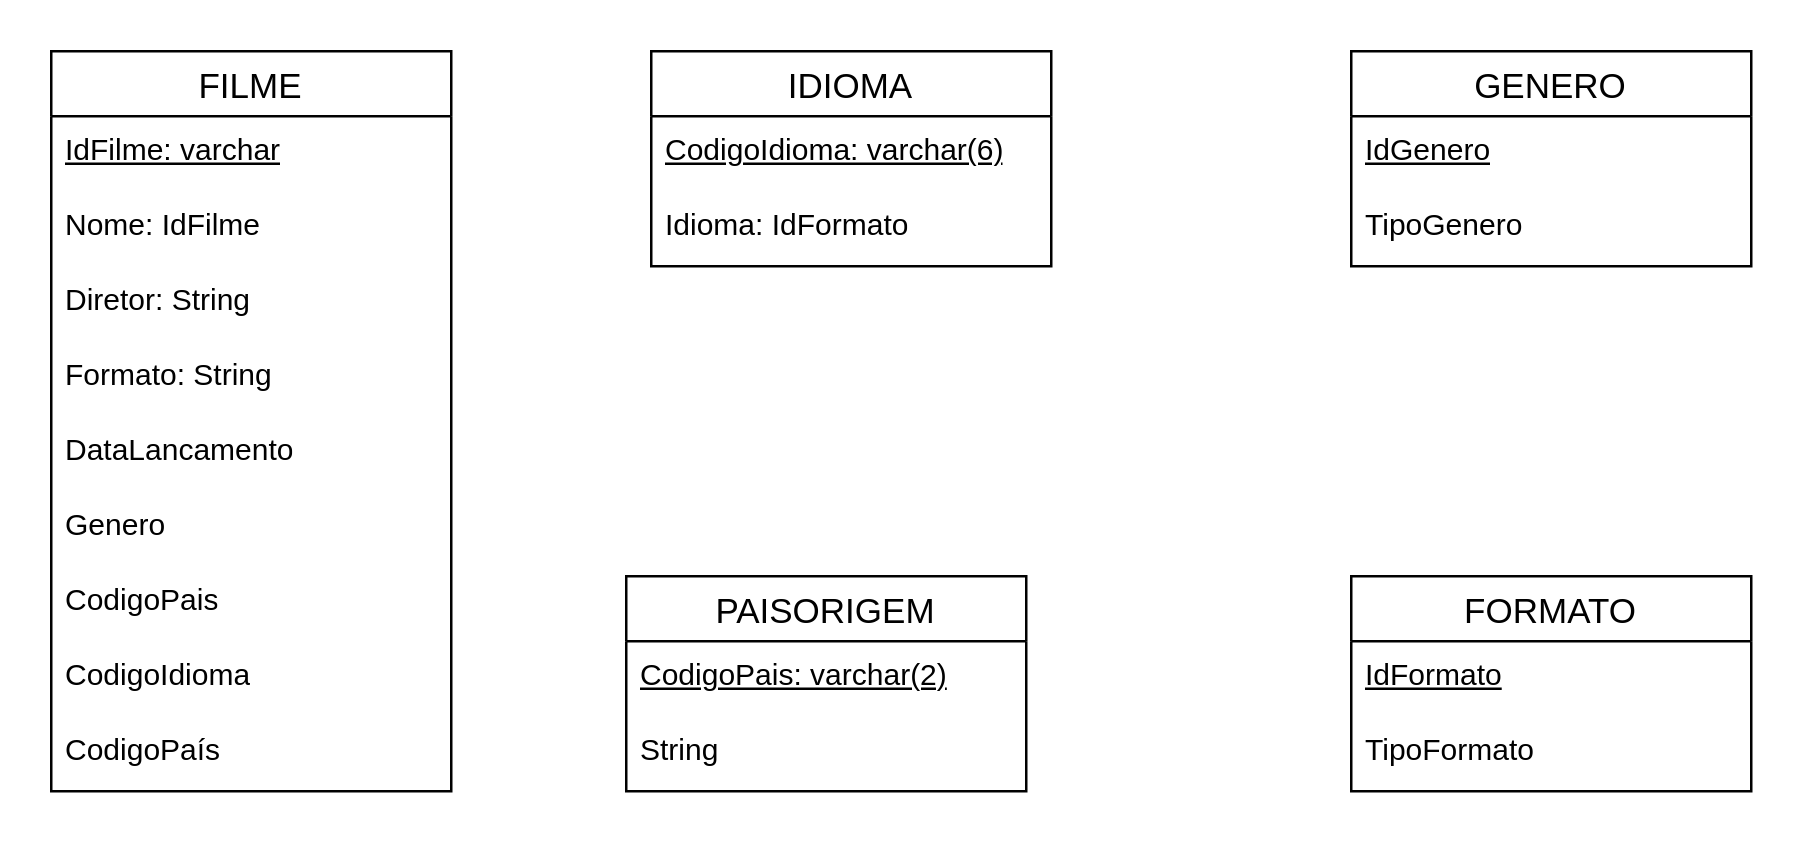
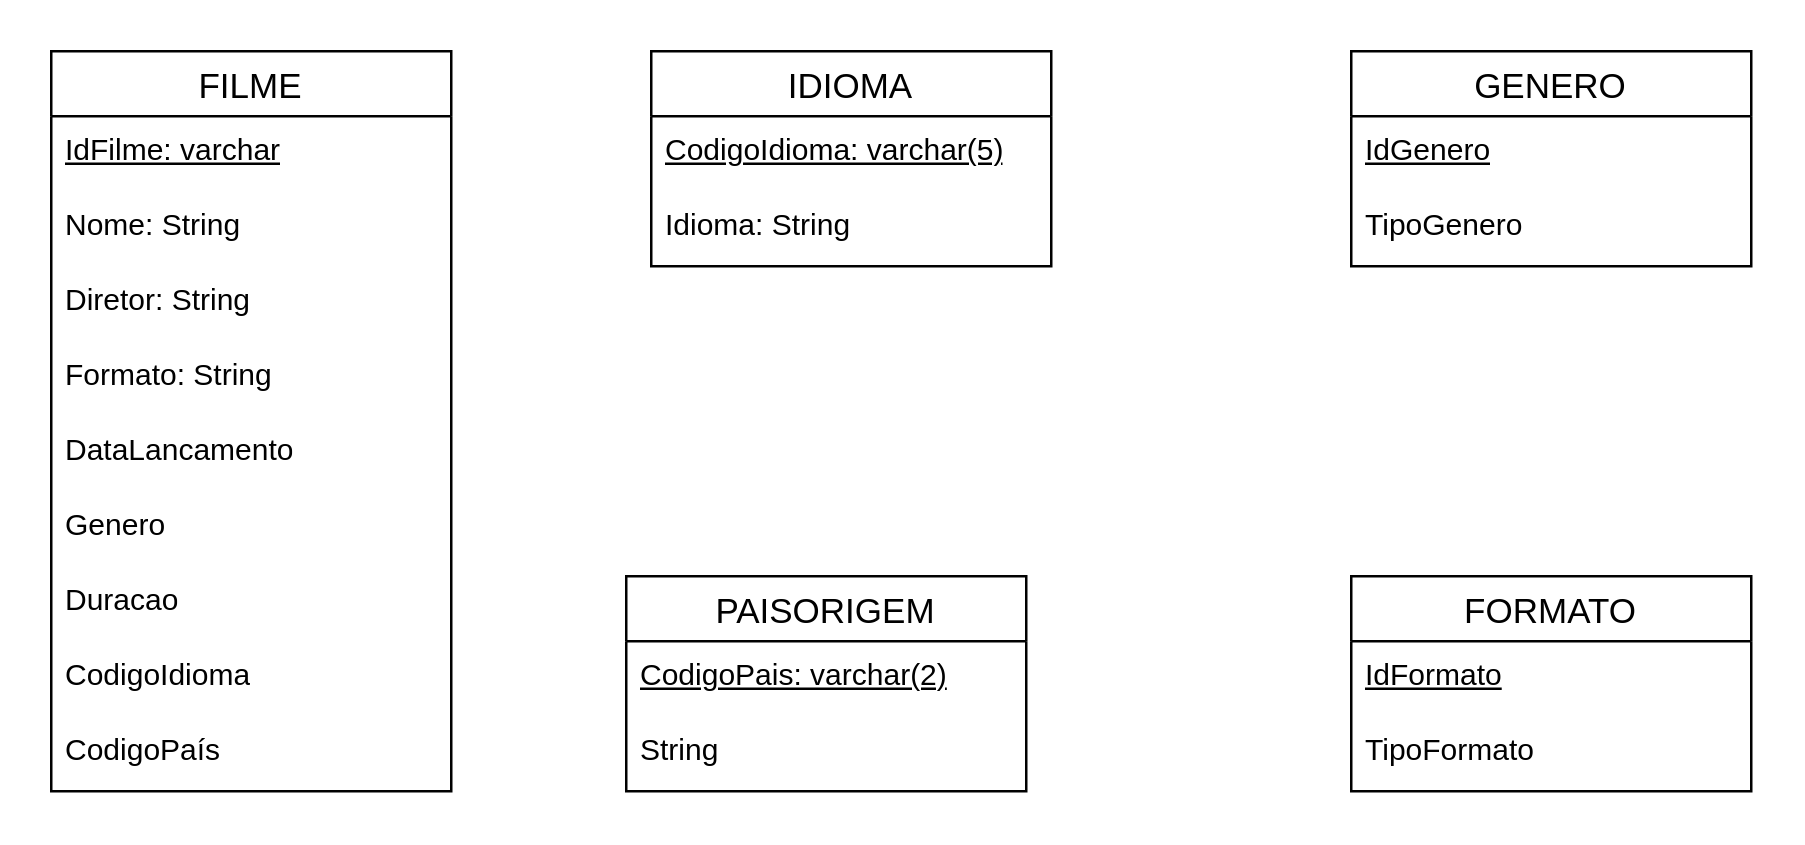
node "CodigoIdioma: varchar(6)": label "CodigoIdioma: varchar(6)" -> "CodigoIdioma: varchar(5)"
node "Nome: IdFilme": label "Nome: IdFilme" -> "Nome: String"
node "Idioma: IdFormato": label "Idioma: IdFormato" -> "Idioma: String"
node "CodigoPais": label "CodigoPais" -> "Duracao"
